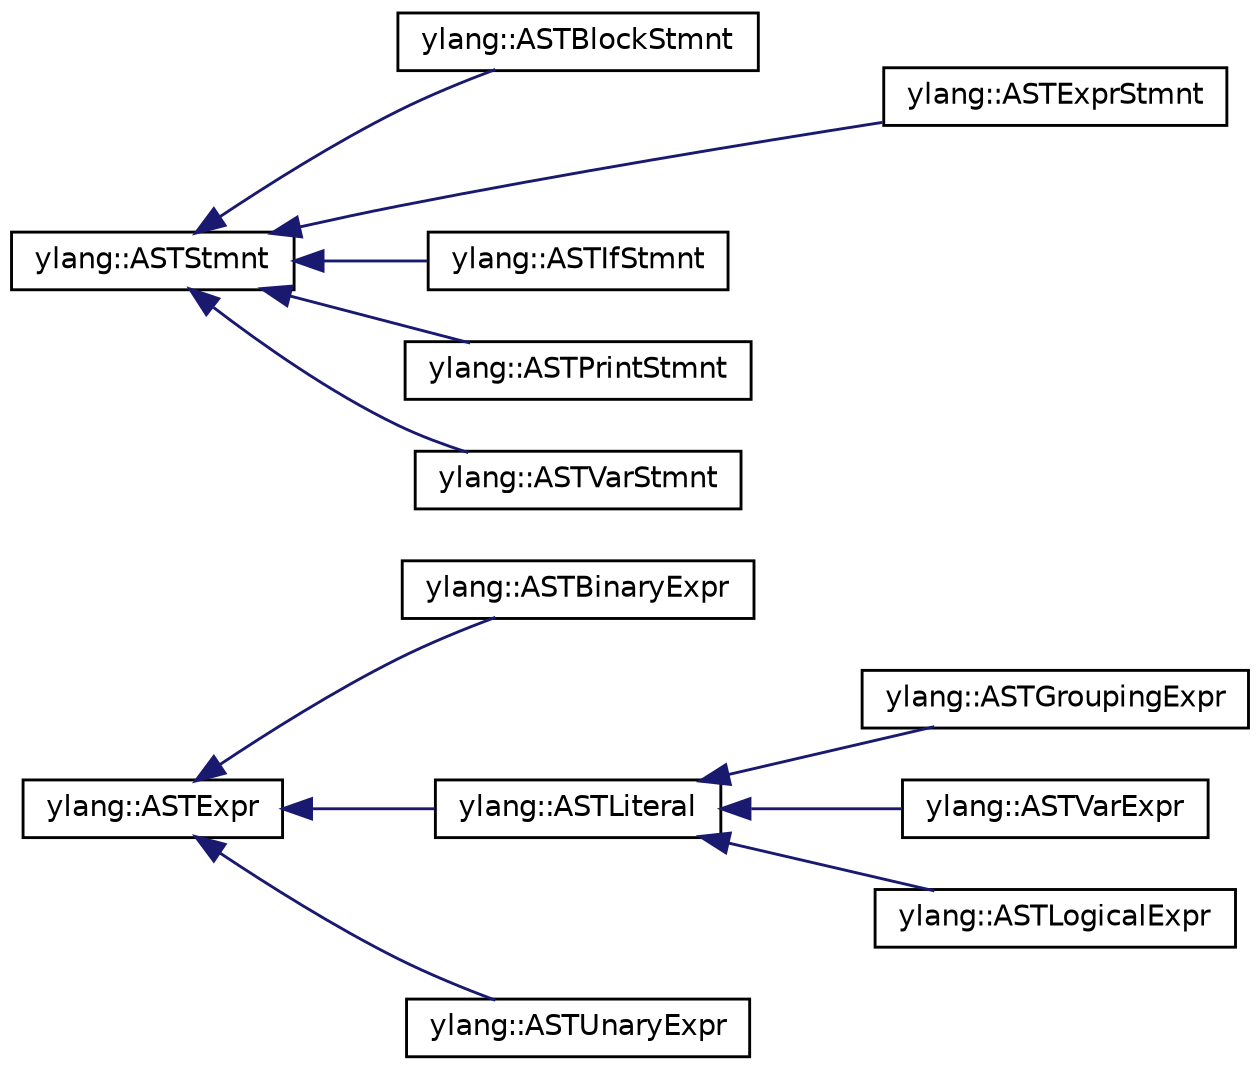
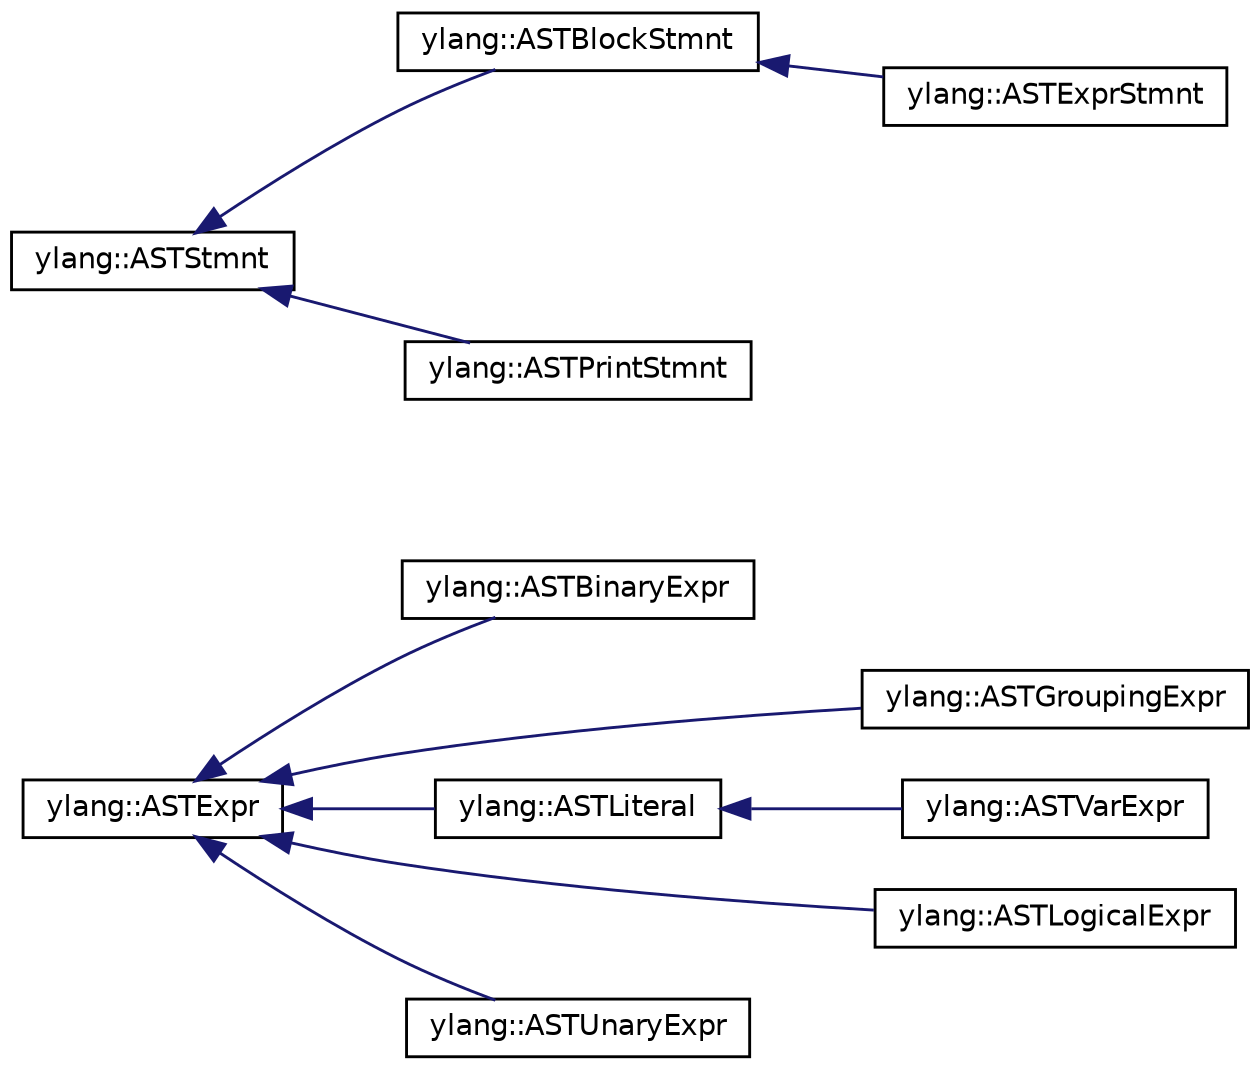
edge "ylang::ASTExprStmnt" -> "ylang::ASTStmnt": now "ylang::ASTExprStmnt" -> "ylang::ASTBlockStmnt"
node "ylang::ASTIfStmnt": removed
node "ylang::ASTVarStmnt": removed
edge "ylang::ASTGroupingExpr" -> "ylang::ASTLiteral": now "ylang::ASTGroupingExpr" -> "ylang::ASTExpr"
edge "ylang::ASTLogicalExpr" -> "ylang::ASTLiteral": now "ylang::ASTLogicalExpr" -> "ylang::ASTExpr"
